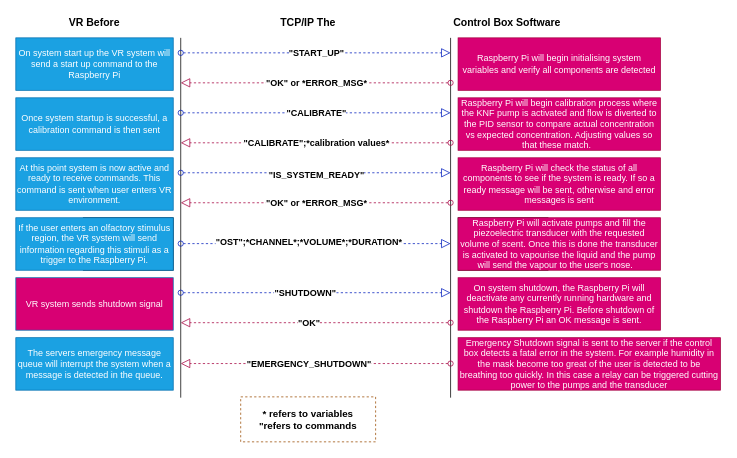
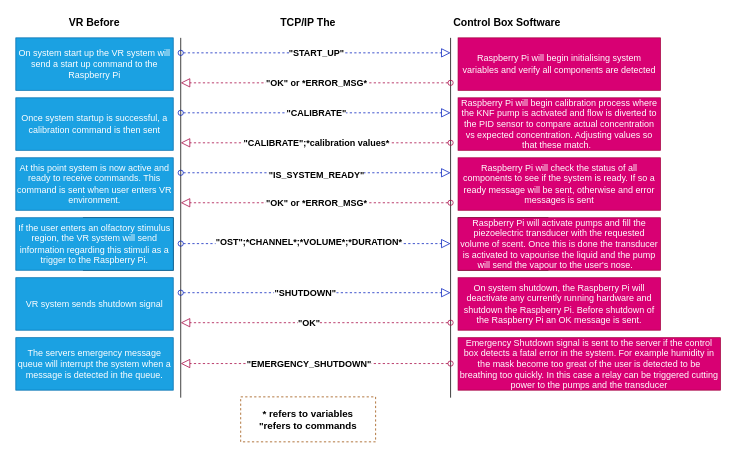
node "VR system sends shutdown signal": fillcolor #d80073 -> #1ba1e2
